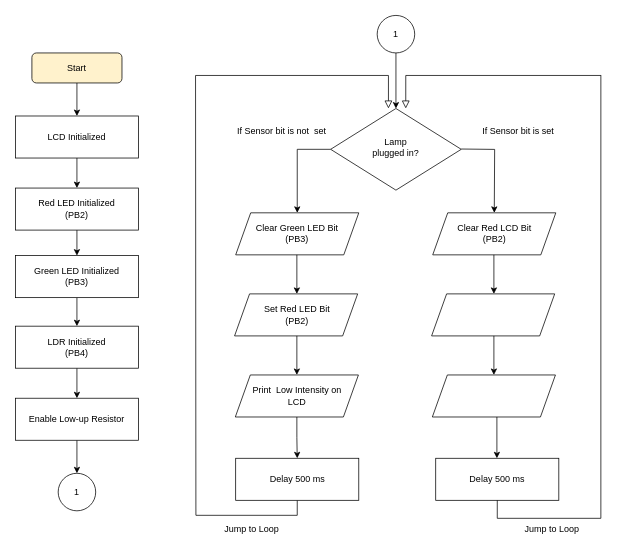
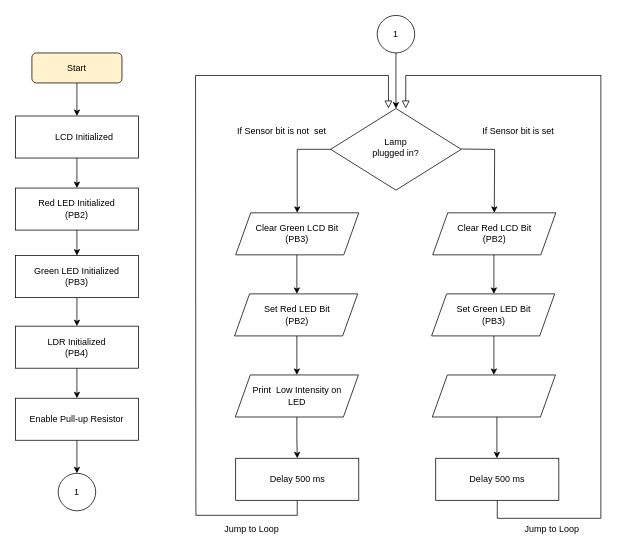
node "LCD Initialized": moved (77, 137) -> (84, 137)
node "Clear Green LED Bit (PB3)": label "Clear Green LED Bit (PB3)" -> "Clear Green LCD Bit (PB3)"
node "Set Green LED Bit (PB3)": added
node "Print Low Intensity on LCD": label "Print Low Intensity on LCD" -> "Print Low Intensity on LED"
node "Enable Low-up Resistor": label "Enable Low-up Resistor" -> "Enable Pull-up Resistor"
